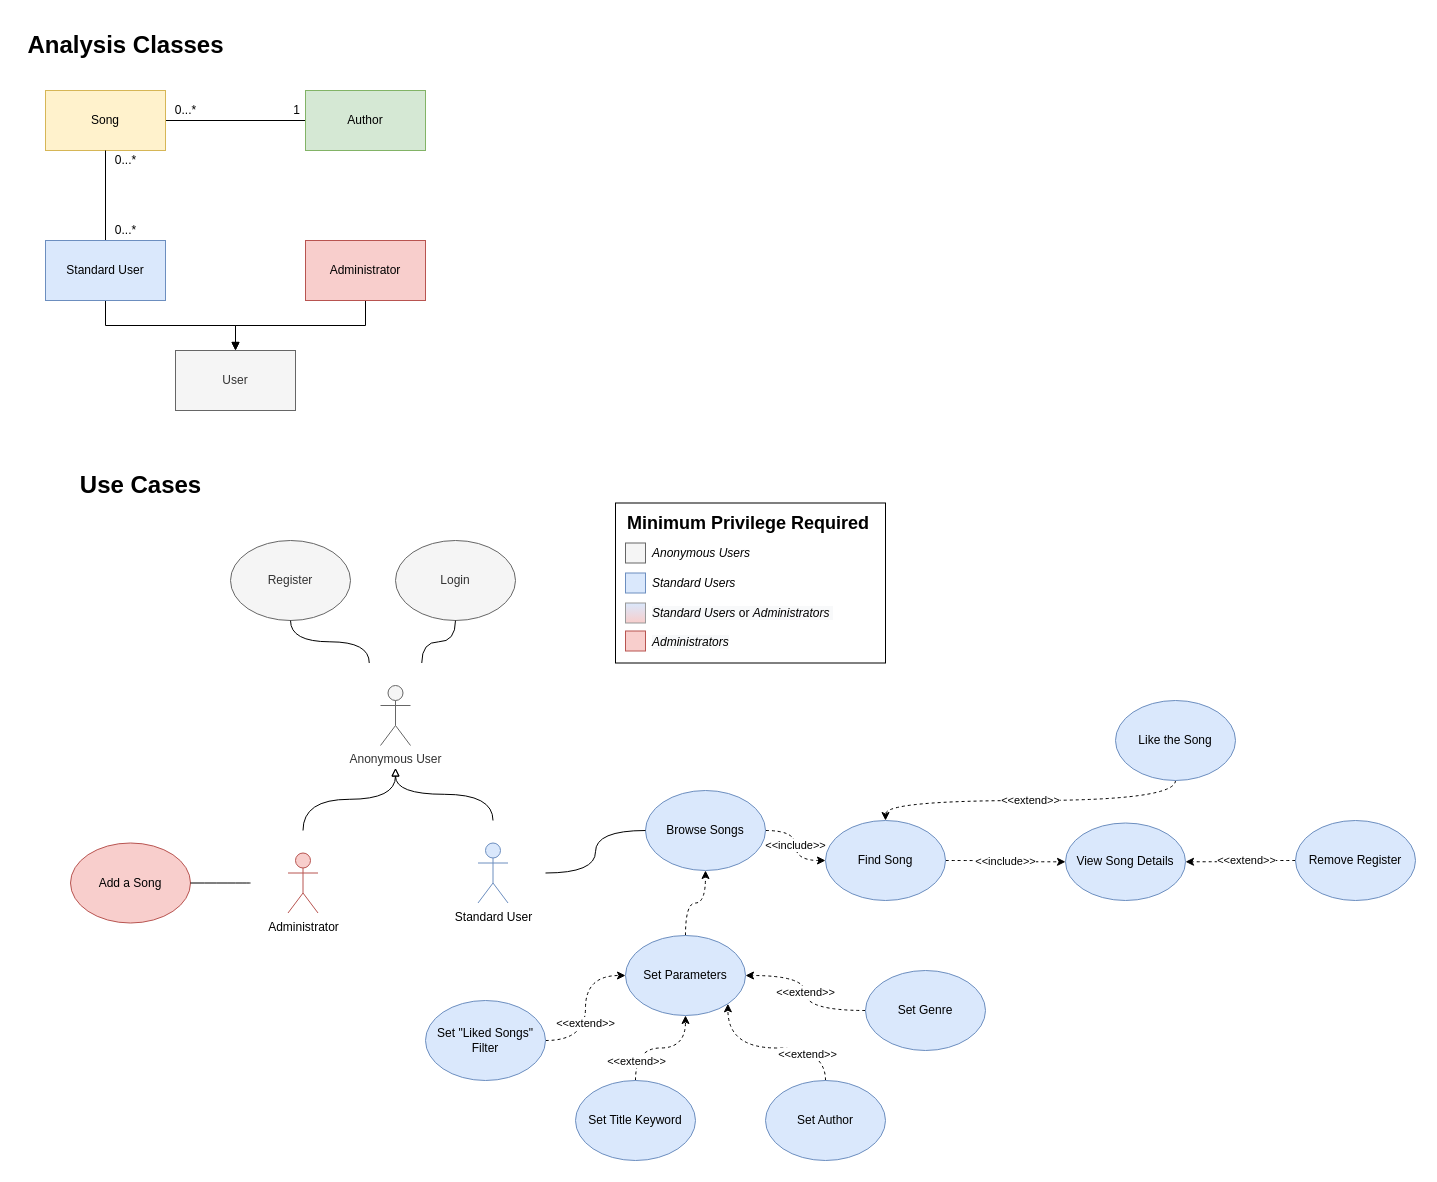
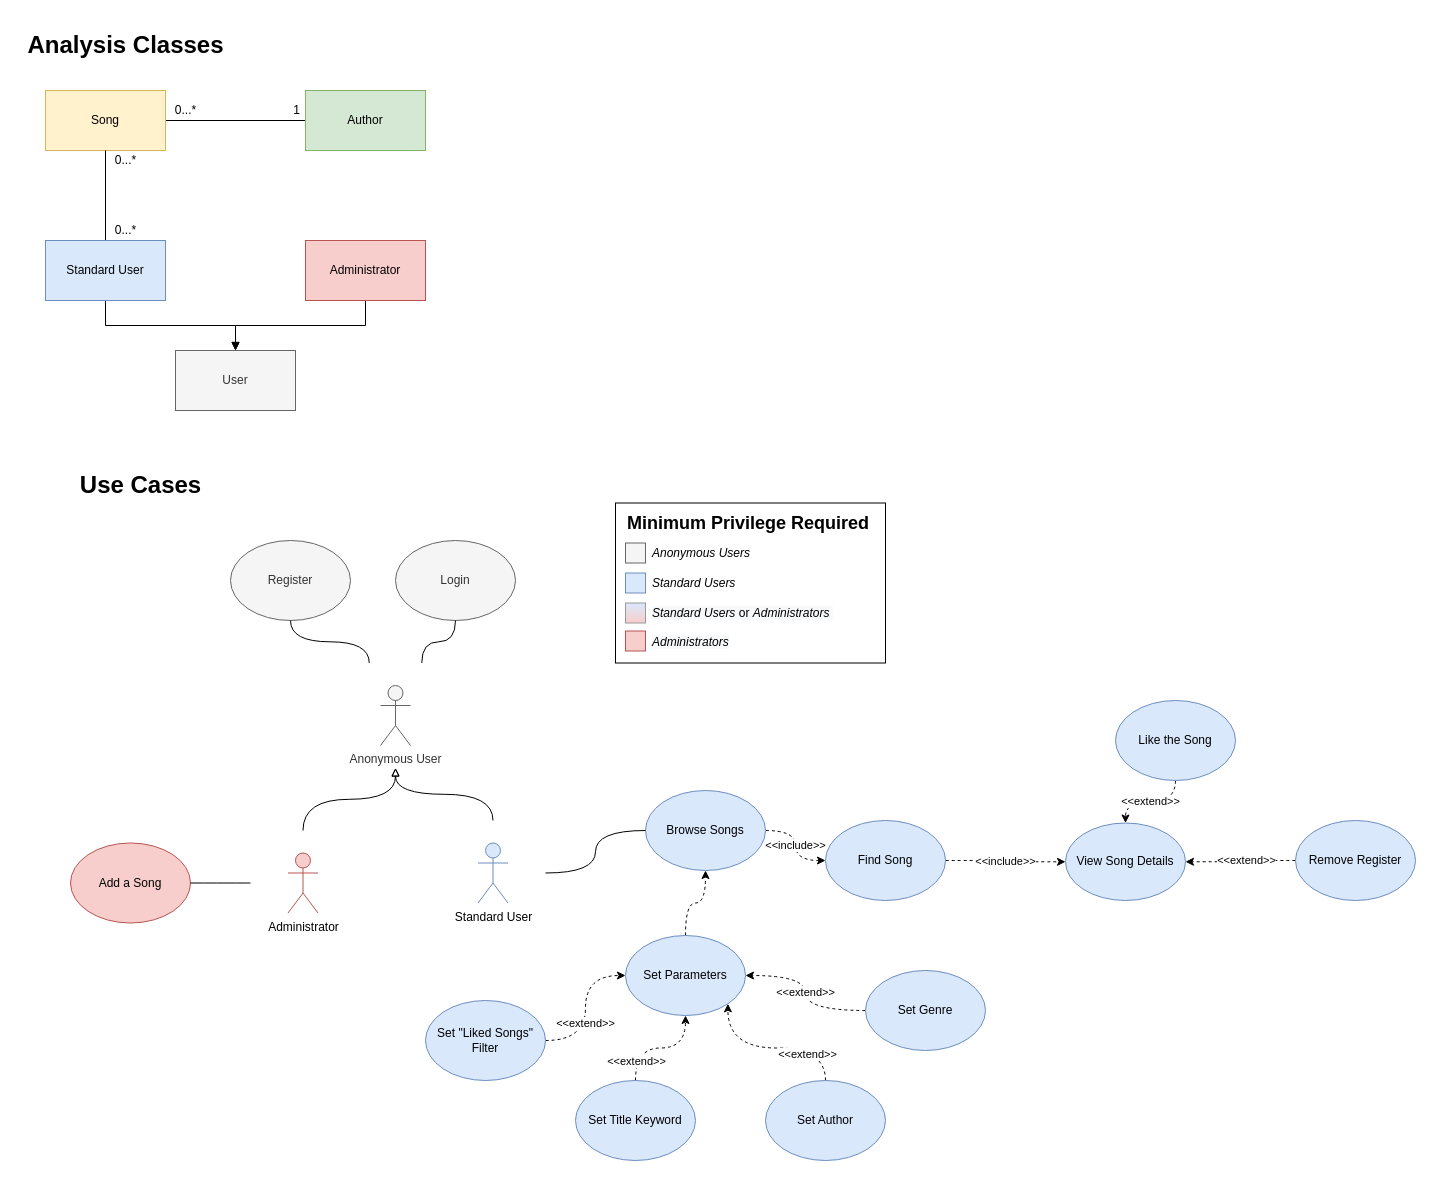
edge "Like the Song" -> "Find Song": now "Like the Song" -> "View Song Details"
